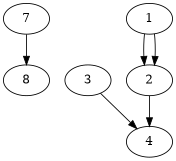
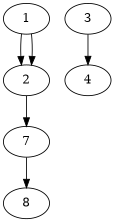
edge "2" -> "4": now "2" -> "7"
